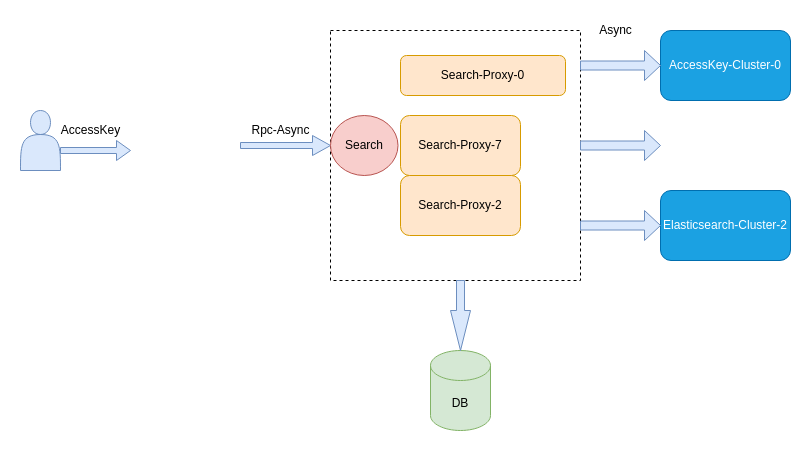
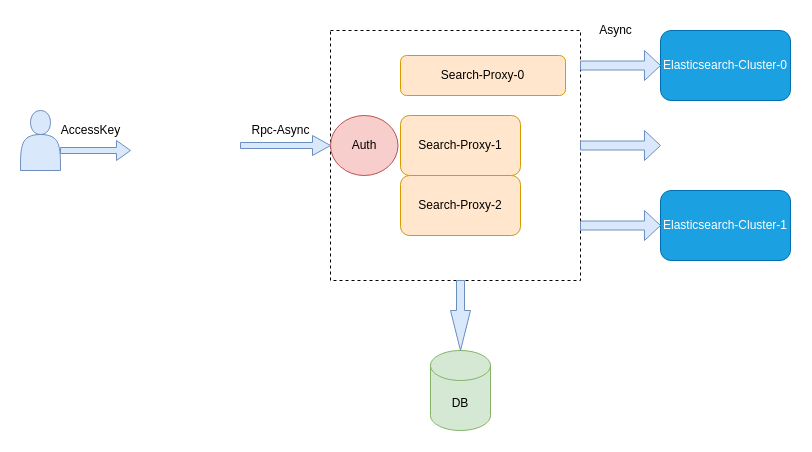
node "AccessKey-Cluster-0": label "AccessKey-Cluster-0" -> "Elasticsearch-Cluster-0"
node "Search": label "Search" -> "Auth"
node "Search-Proxy-7": label "Search-Proxy-7" -> "Search-Proxy-1"
node "Elasticsearch-Cluster-2": label "Elasticsearch-Cluster-2" -> "Elasticsearch-Cluster-1"
